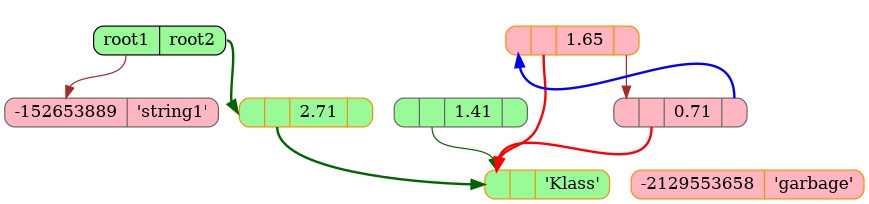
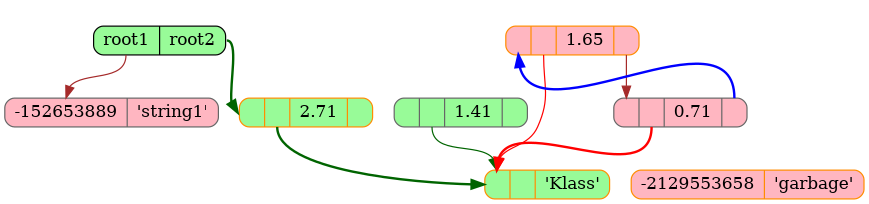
edge "1.65" -> "'Klass'": style bold -> solid
